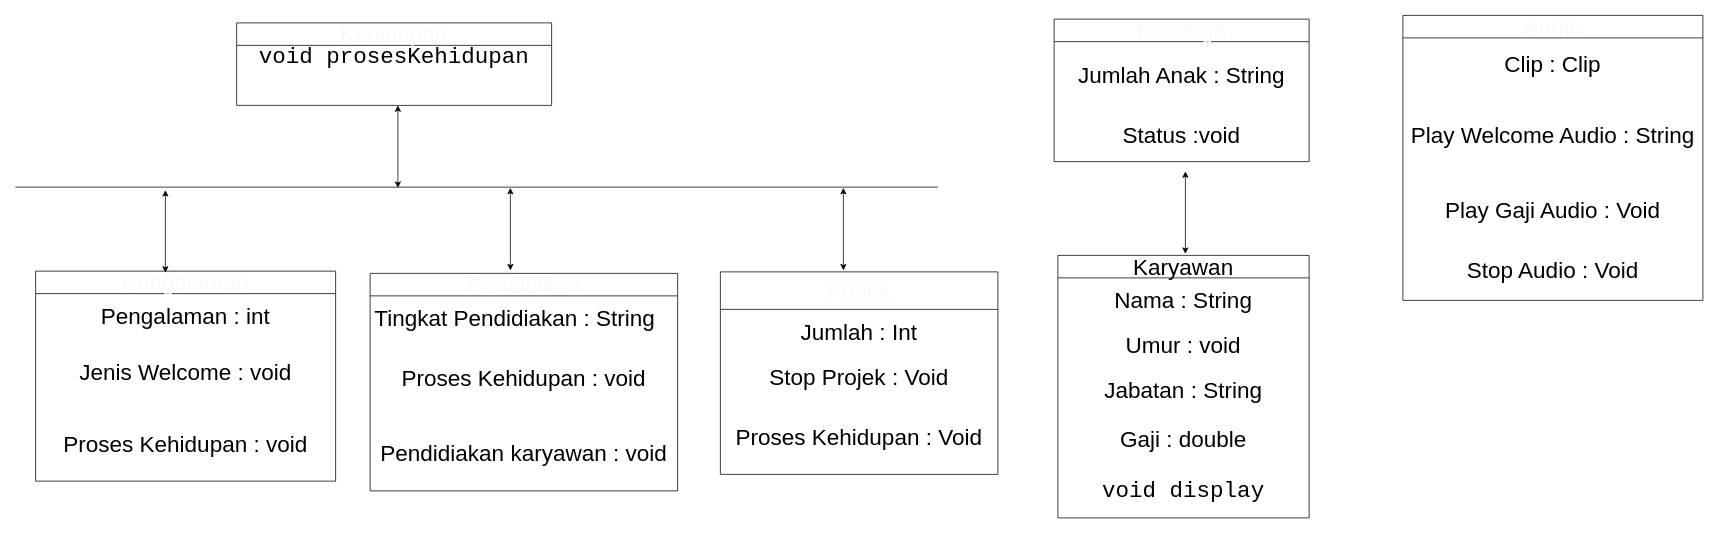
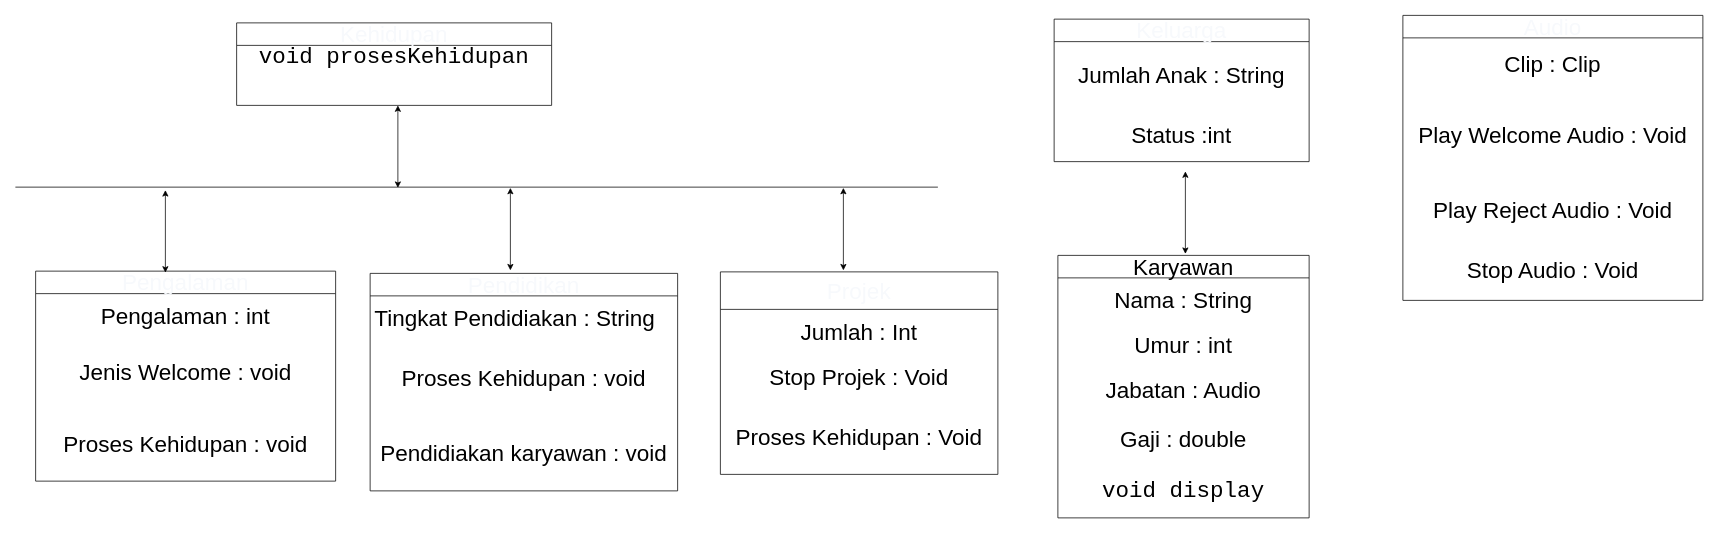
node "Status :void": label "Status :void" -> "Status :int"
node "Play Welcome Audio : String": label "Play Welcome Audio : String" -> "Play Welcome Audio : Void"
node "Play Gaji Audio : Void": label "Play Gaji Audio : Void" -> "Play Reject Audio : Void"
node "Umur : void": label "Umur : void" -> "Umur : int"
node "Jabatan : String": label "Jabatan : String" -> "Jabatan : Audio"
